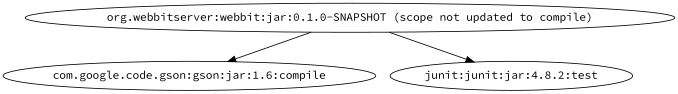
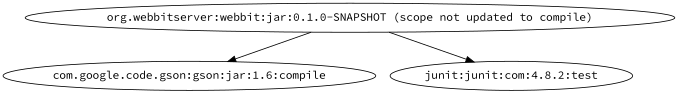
node "junit:junit:jar:4.8.2:test": label "junit:junit:jar:4.8.2:test" -> "junit:junit:com:4.8.2:test"
